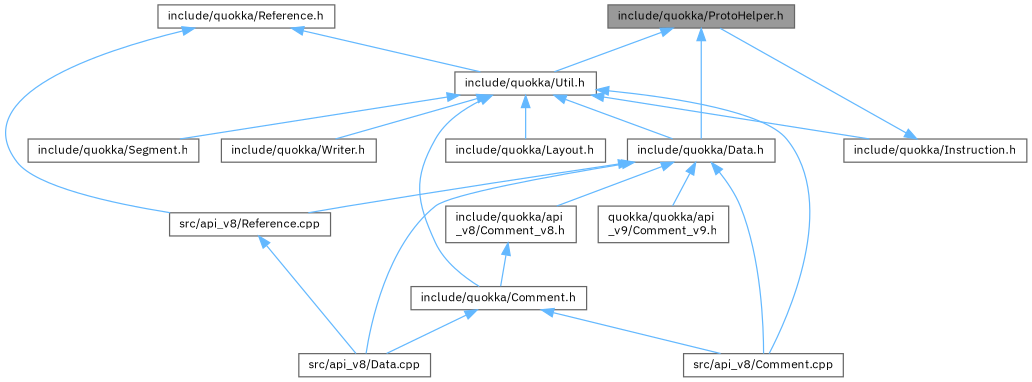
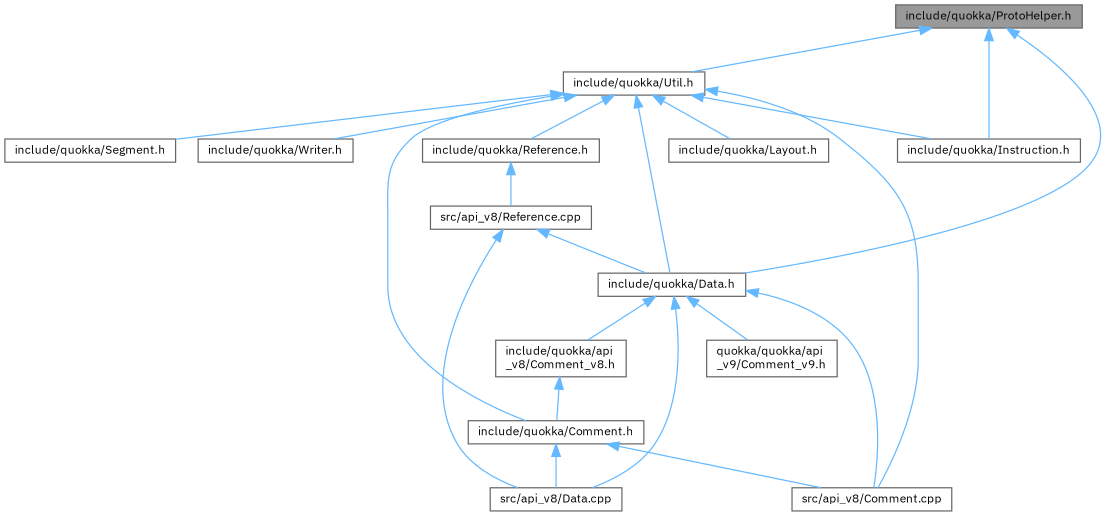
edge "include/quokka/Util.h" -> "include/quokka/Reference.h": reversed
edge "include/quokka/ProtoHelper.h" -> "include/quokka/Instruction.h": reversed
edge "src/api_v8/Reference.cpp" -> "include/quokka/Data.h": reversed
